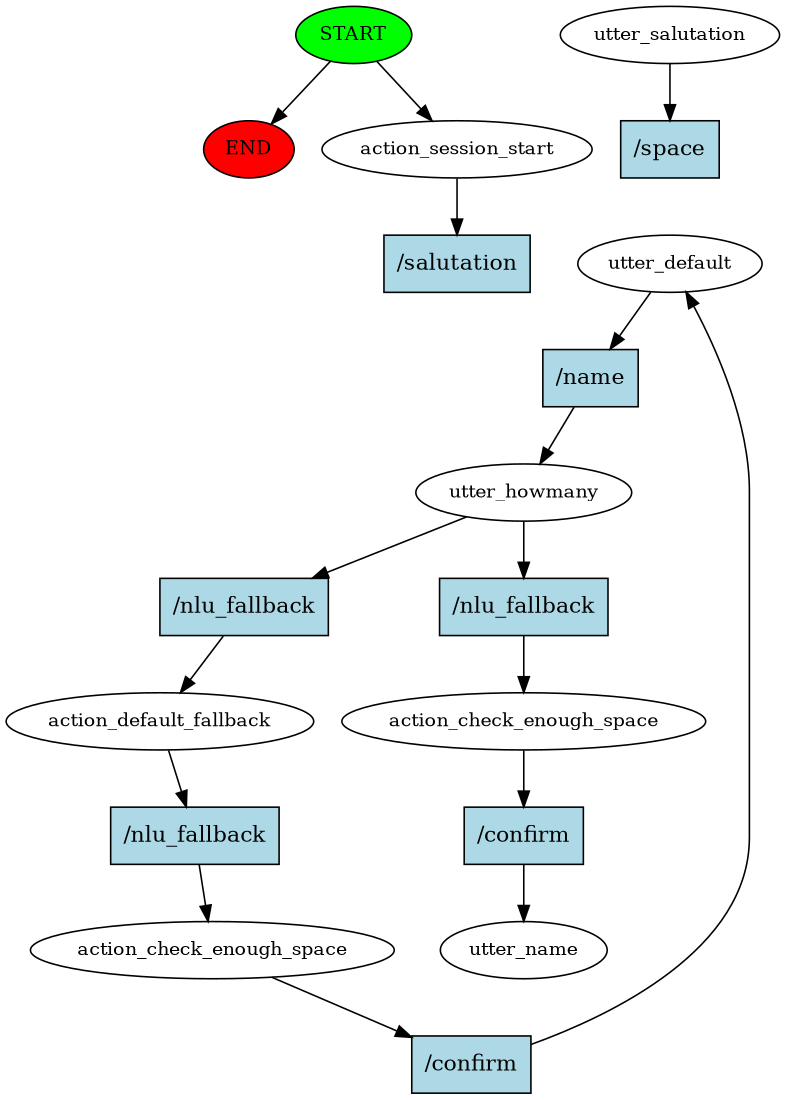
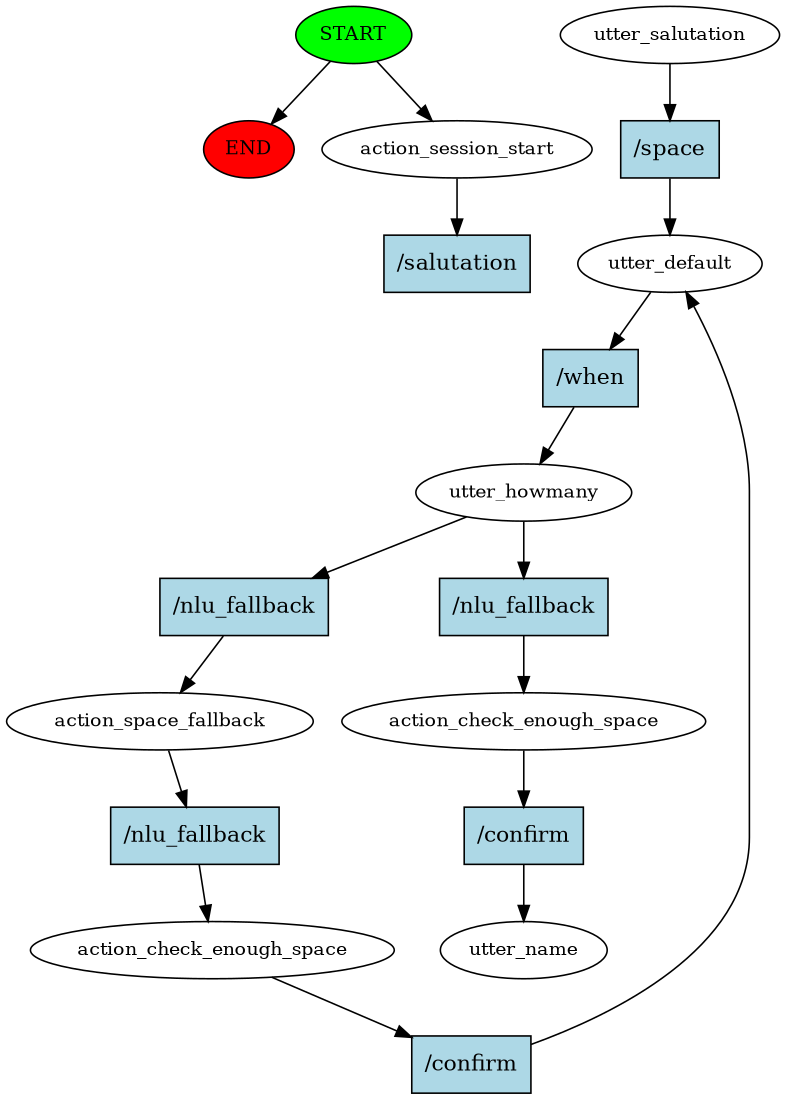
edge "/space" -> "utter_default": added
node "/name": label "/name" -> "/when"
node "action_default_fallback": label "action_default_fallback" -> "action_space_fallback"
